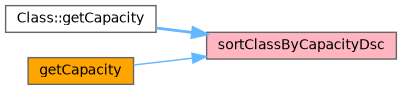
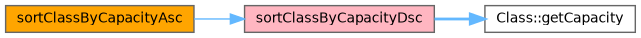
edge "Class::getCapacity" -> "sortClassByCapacityDsc": reversed
node "getCapacity": label "getCapacity" -> "sortClassByCapacityAsc"
